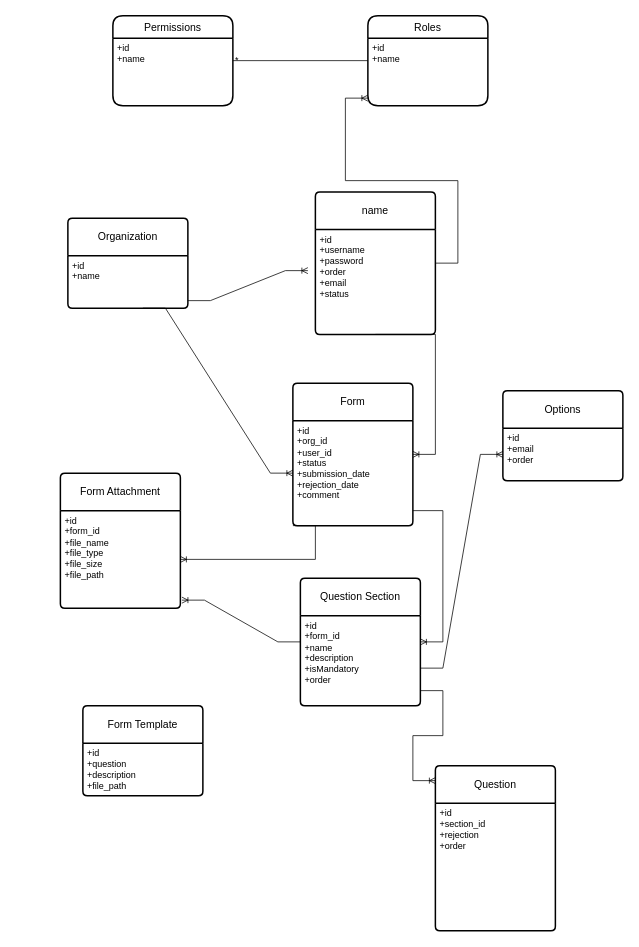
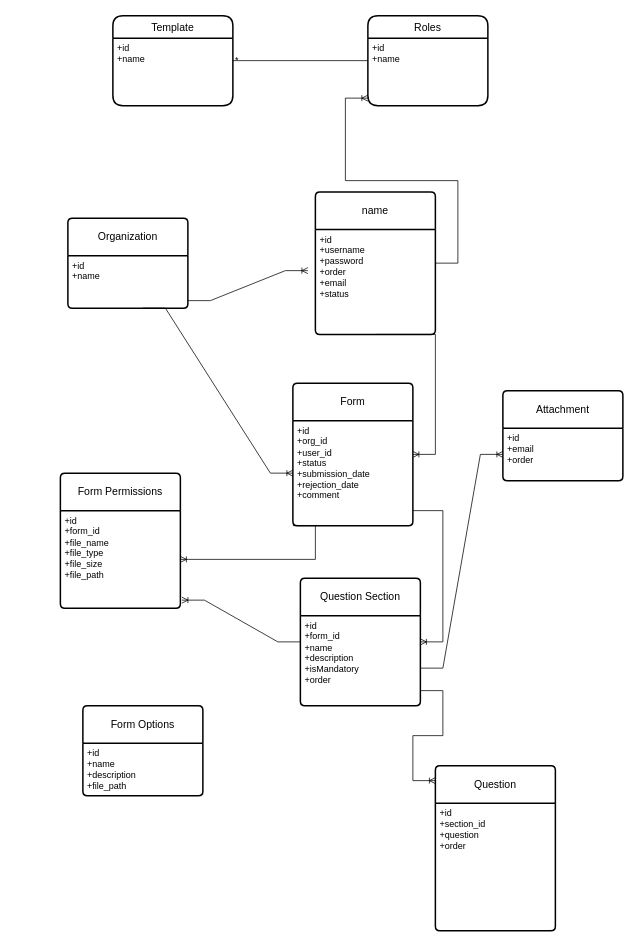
node "Permissions": label "Permissions" -> "Template"
node "Options": label "Options" -> "Attachment"
node "Form Attachment": label "Form Attachment" -> "Form Permissions"
node "Form Template": label "Form Template" -> "Form Options"
node "+id +question +description +file_path": label "+id +question +description +file_path" -> "+id +name +description +file_path"
node "+id +section_id +rejection +order": label "+id +section_id +rejection +order" -> "+id +section_id +question +order"
